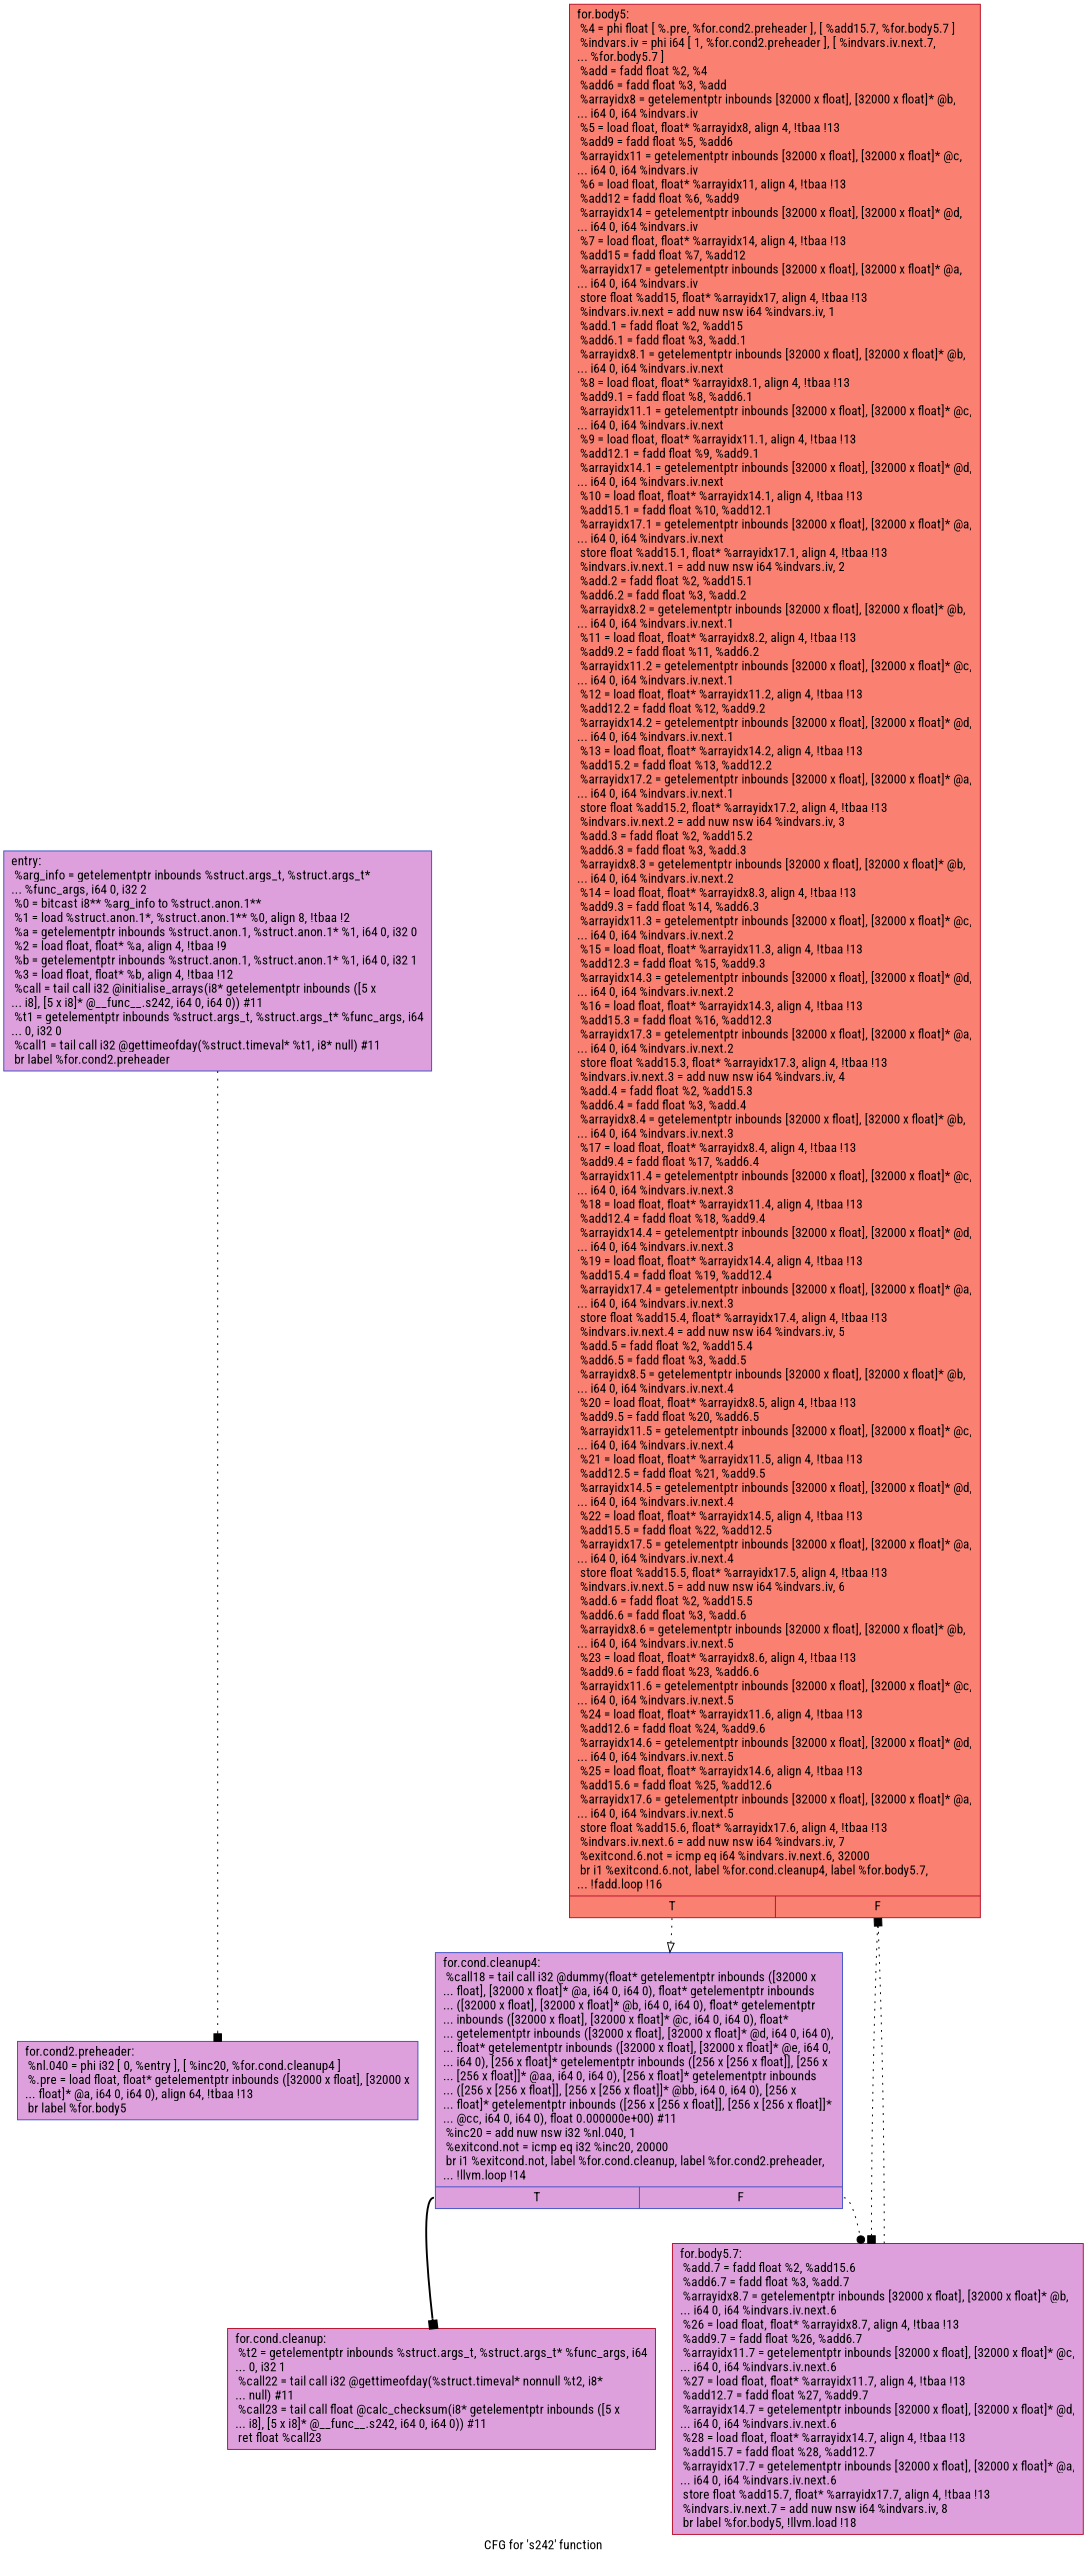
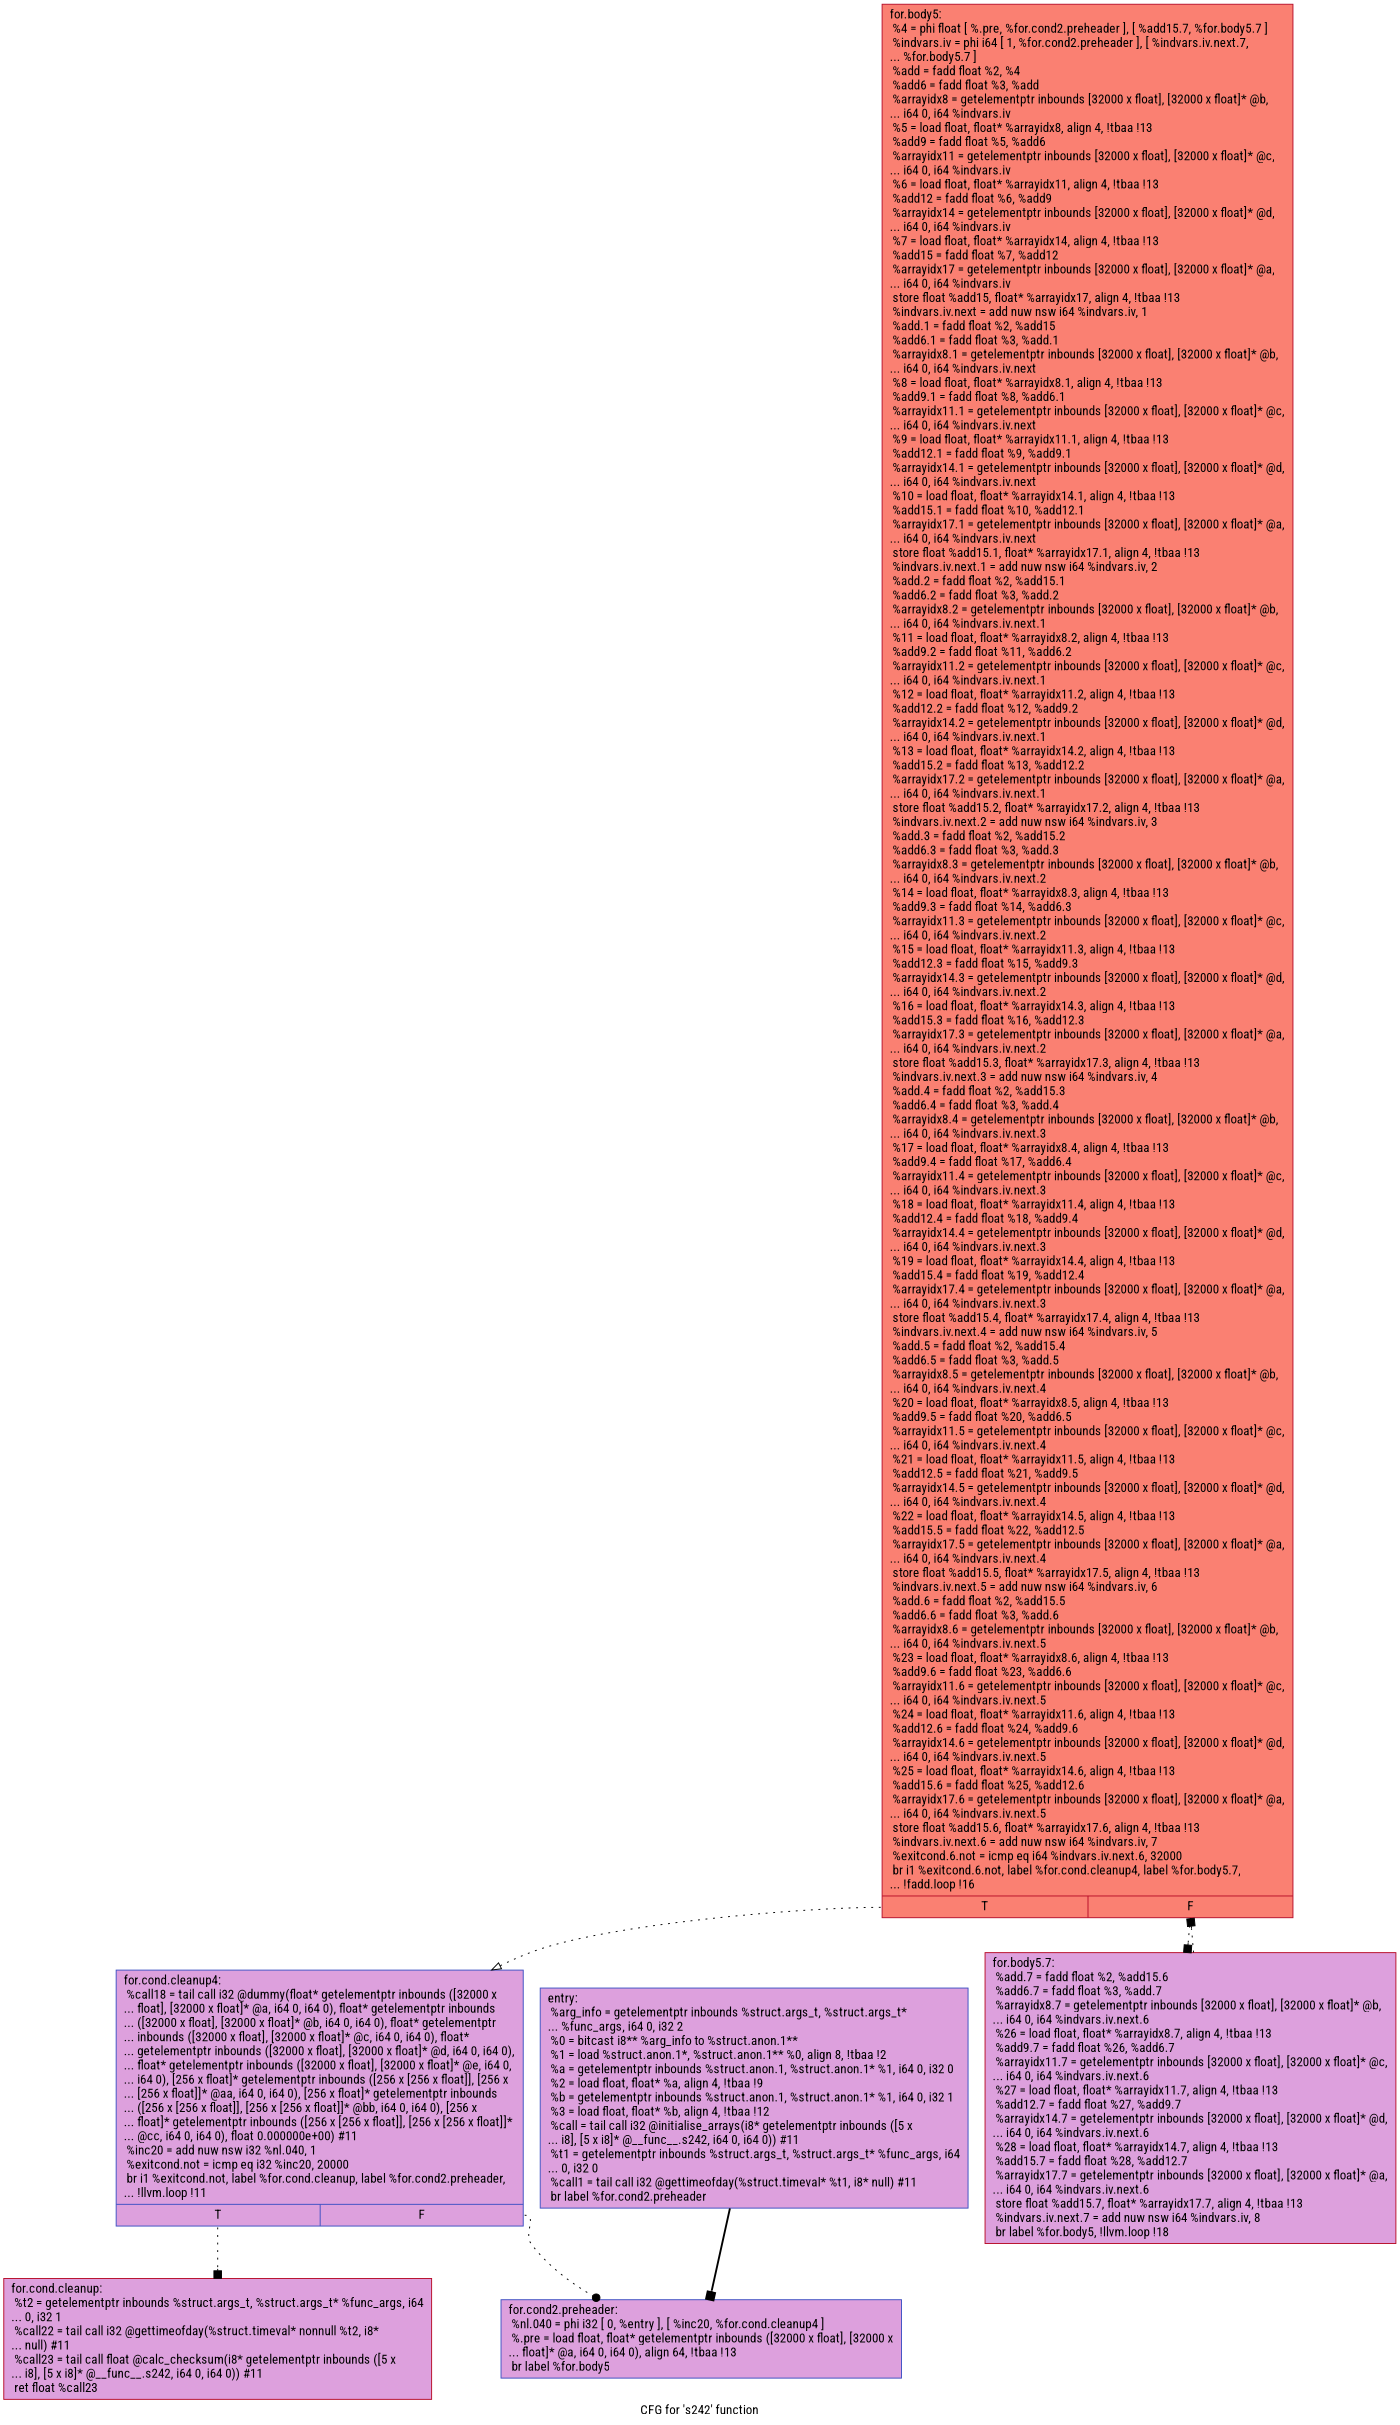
edge "entry:" -> "for.cond2.preheader:": style dotted -> bold
node "for.cond.cleanup4:": text "... !llvm.loop !14" -> "... !llvm.loop !11"
edge "for.cond.cleanup4:" -> "for.body5.7:": now "for.cond.cleanup4:" -> "for.cond2.preheader:"
edge "for.cond.cleanup4:" -> "for.cond.cleanup:": style bold -> dotted
node "for.body5.7:": text "br label %for.body5, !llvm.load !18" -> "br label %for.body5, !llvm.loop !18"
